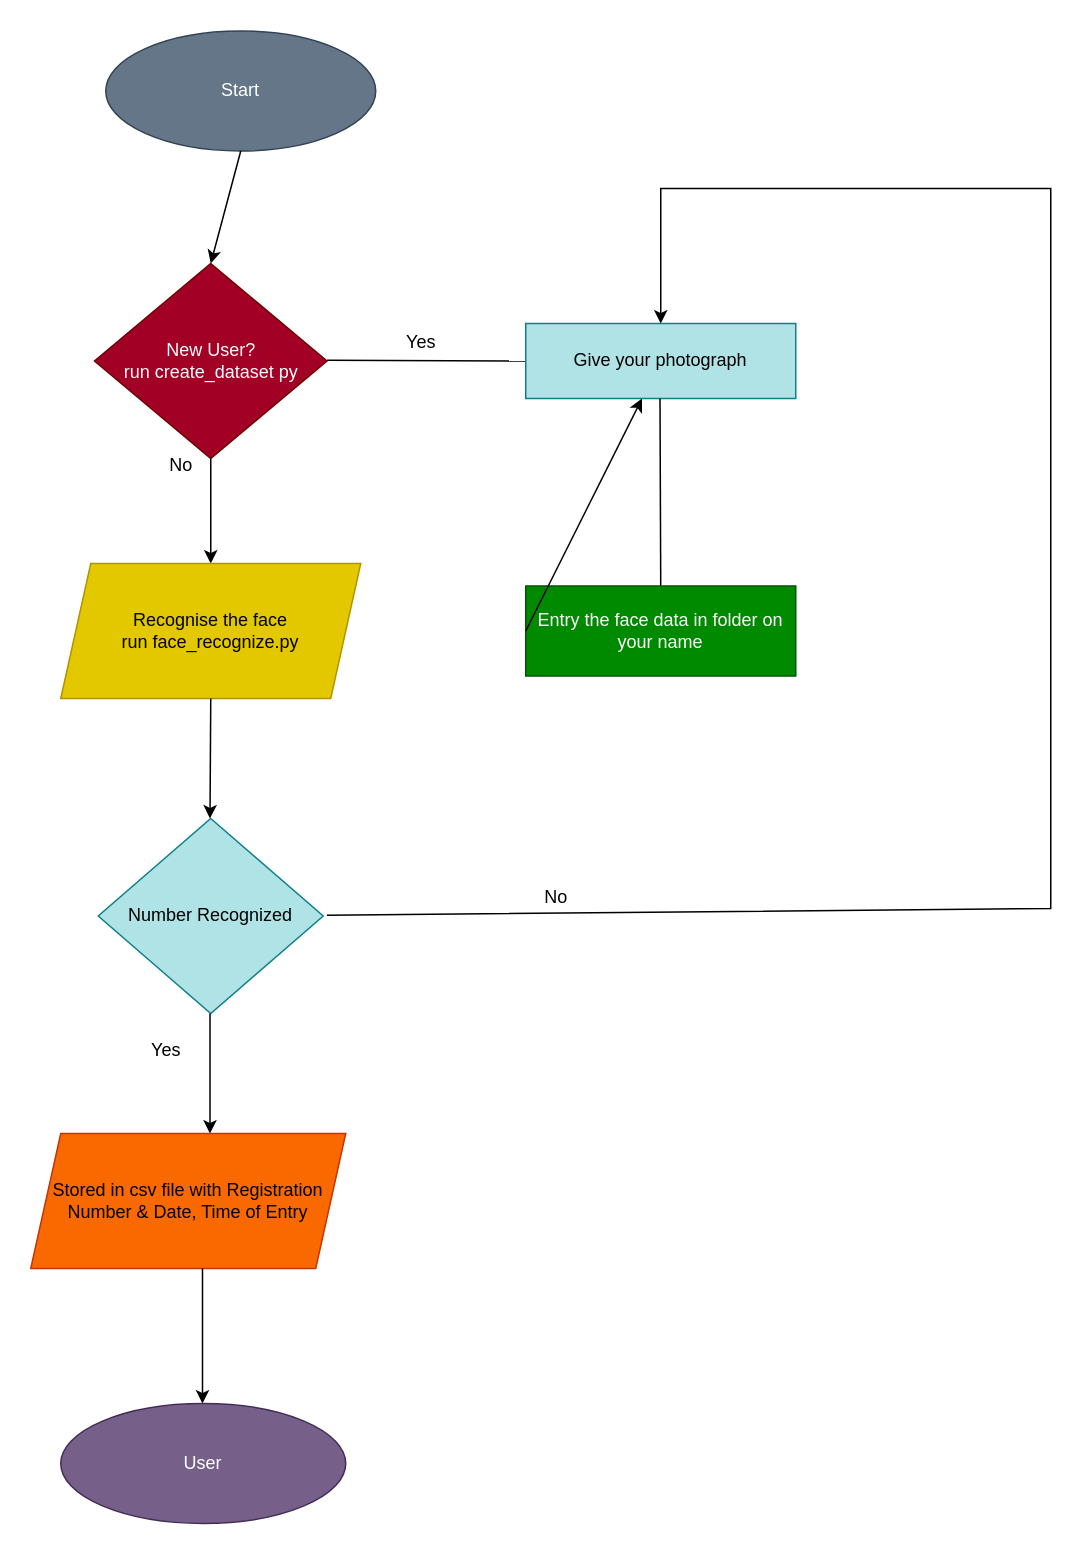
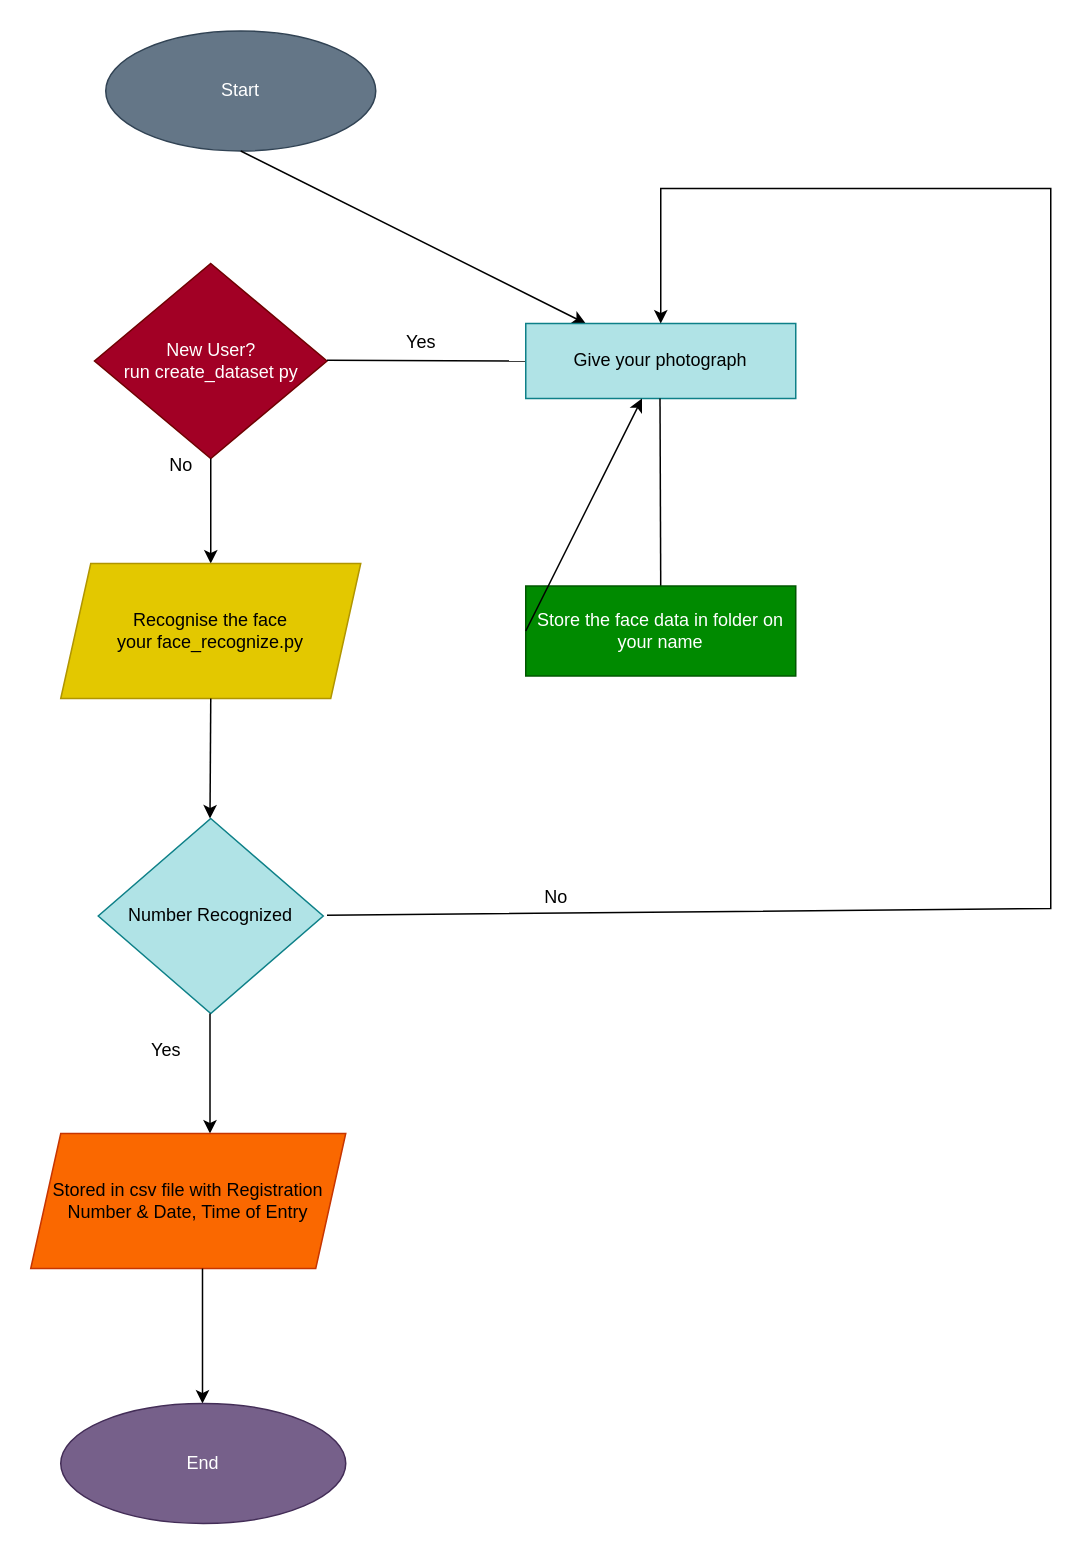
edge "Start" -> "New User? run create_dataset py": now "Start" -> "Give your photograph"
node "Recognise the face run face_recognize.py": label "Recognise the face run face_recognize.py" -> "Recognise the face your face_recognize.py"
node "Entry the face data in folder on your name": label "Entry the face data in folder on your name" -> "Store the face data in folder on your name"
node "User": label "User" -> "End"
